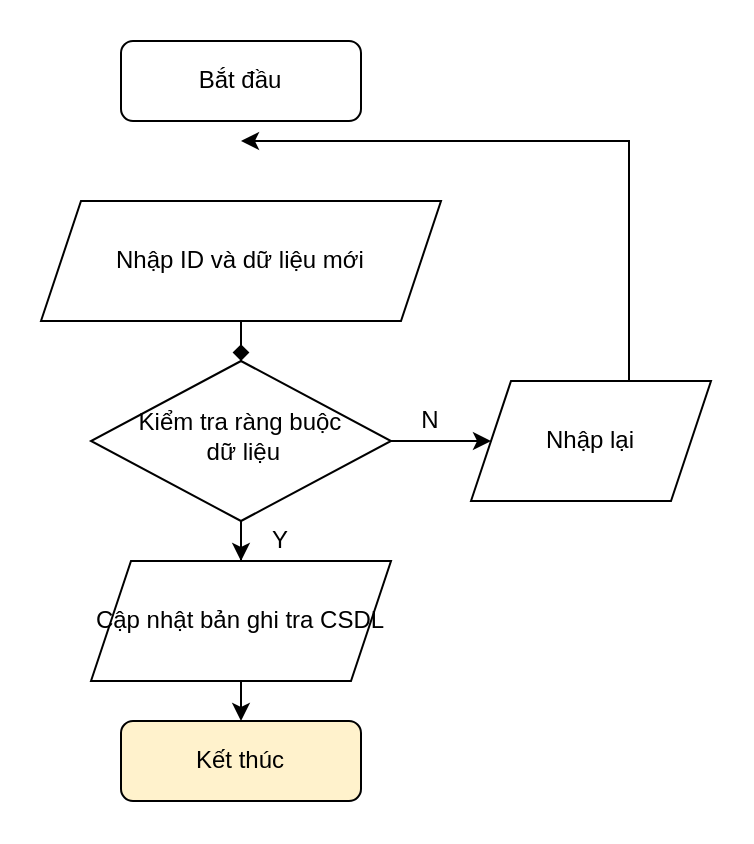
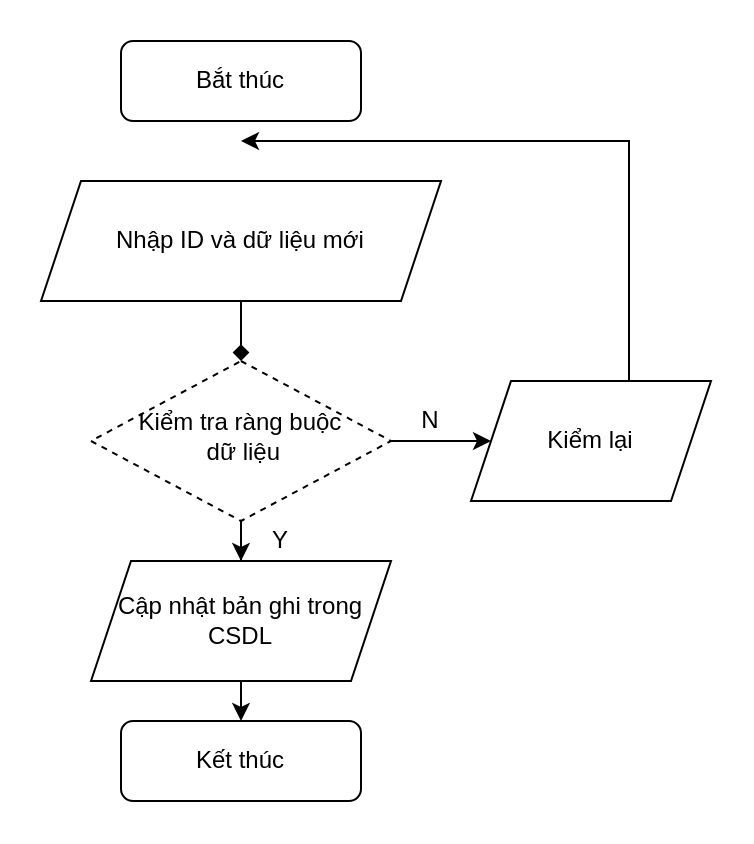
node "Bắt đầu": label "Bắt đầu" -> "Bắt thúc"
node "Nhập ID và dữ liệu mới": moved (241, 261) -> (241, 241)
node "Kiểm tra ràng buộc dữ liệu": style solid -> dashed
node "Nhập lại": label "Nhập lại" -> "Kiểm lại"
node "Cập nhật bản ghi tra CSDL": label "Cập nhật bản ghi tra CSDL" -> "Cập nhật bản ghi trong CSDL"
node "Kết thúc": fillcolor #fff2cc -> #ffffff
